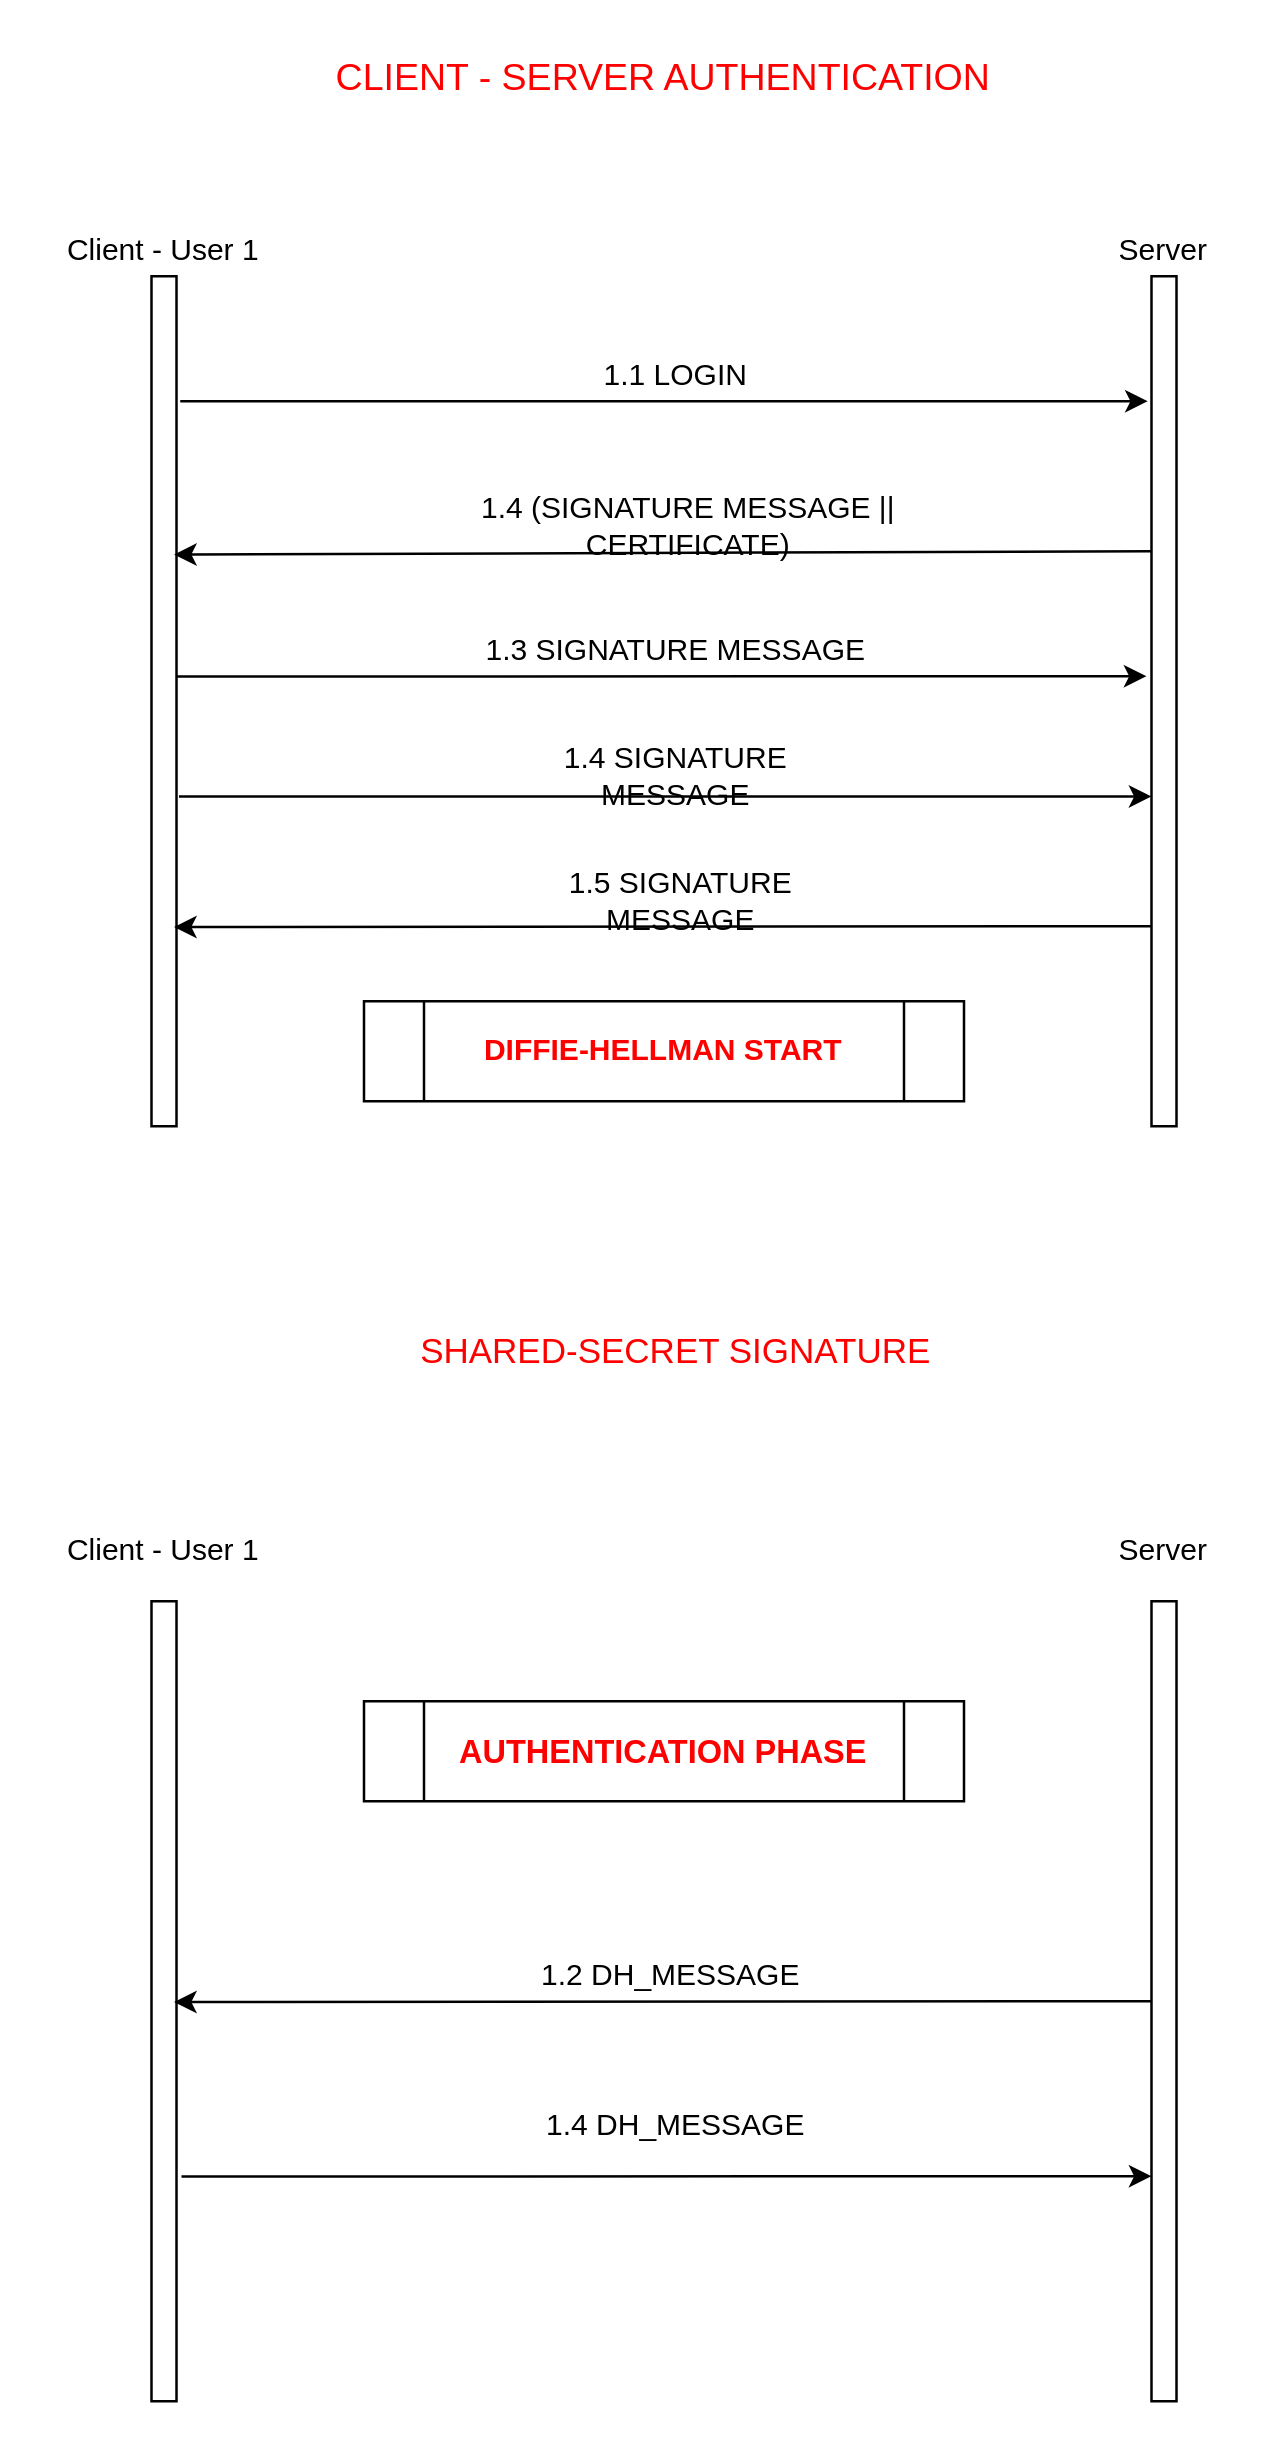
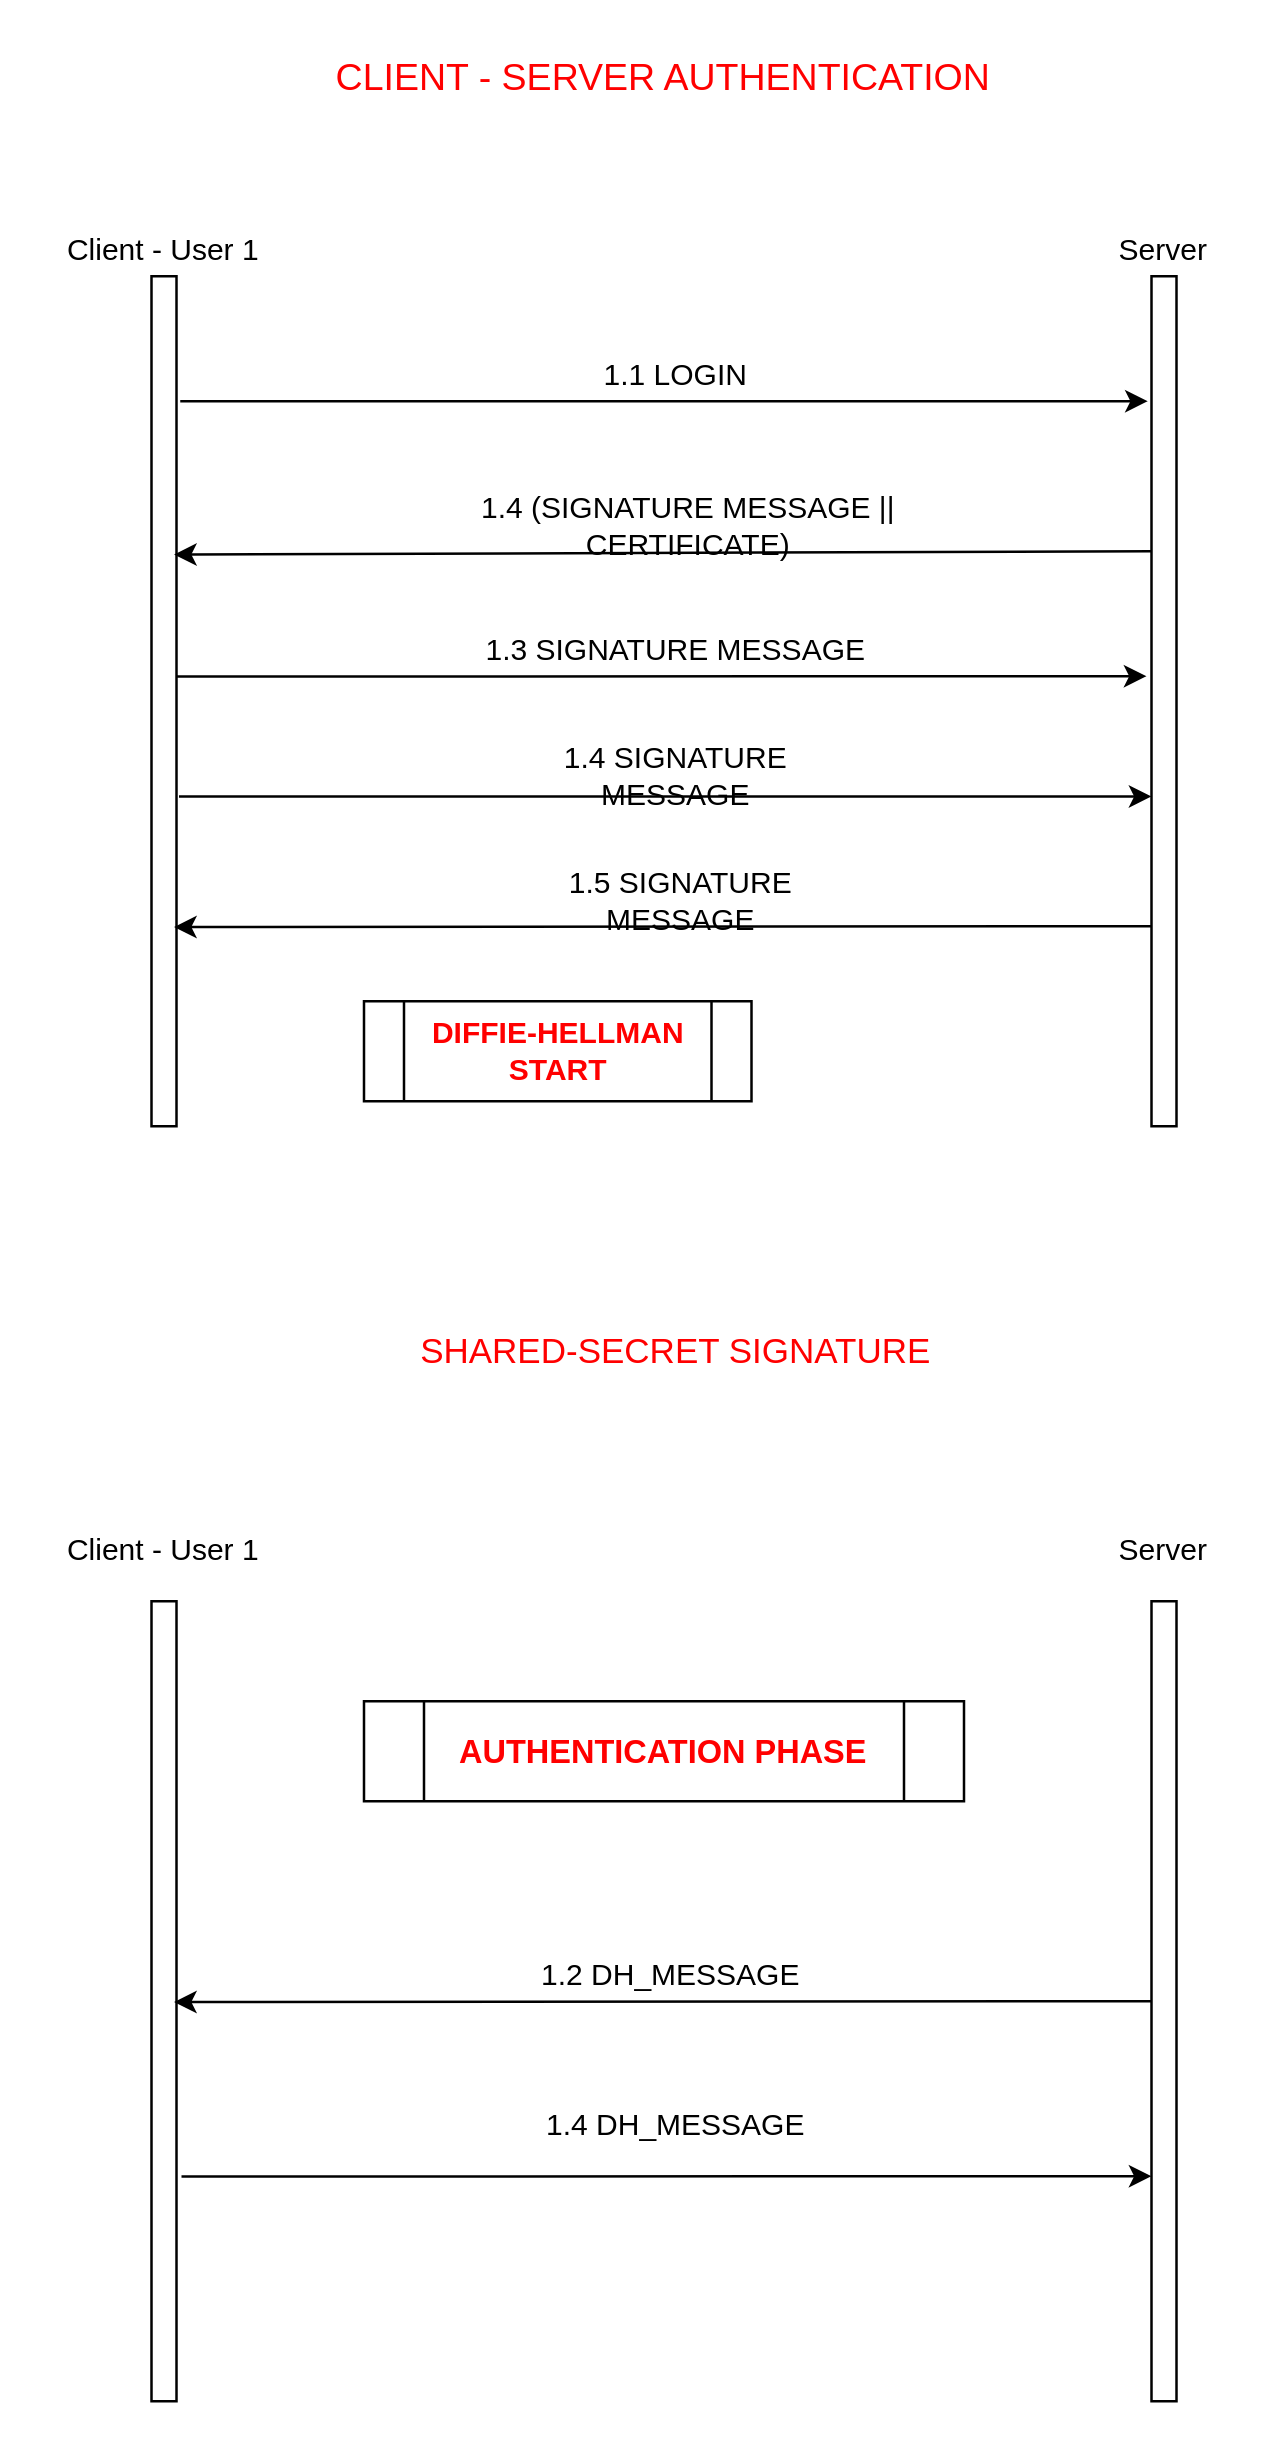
node "DIFFIE-HELLMAN START": size 600x100 -> 388x100
